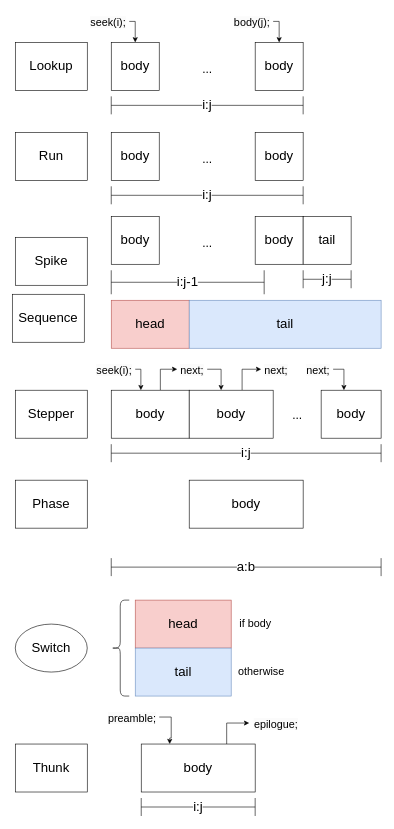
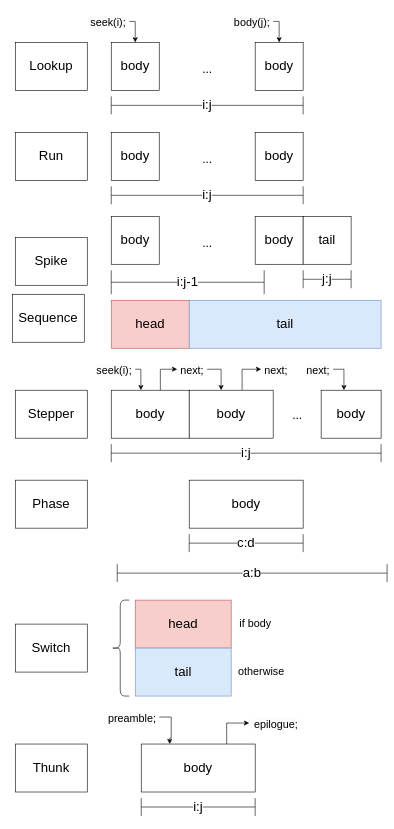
node "c:d": added
node "a:b": moved (246, 567) -> (252, 573)
node "Switch": shape ellipse -> rectangle
